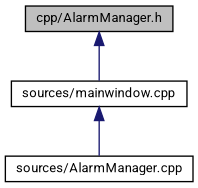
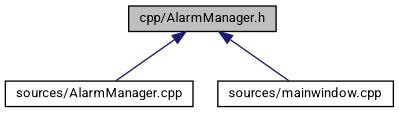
edge "sources/AlarmManager.cpp" -> "sources/mainwindow.cpp": now "sources/AlarmManager.cpp" -> "cpp/AlarmManager.h"
